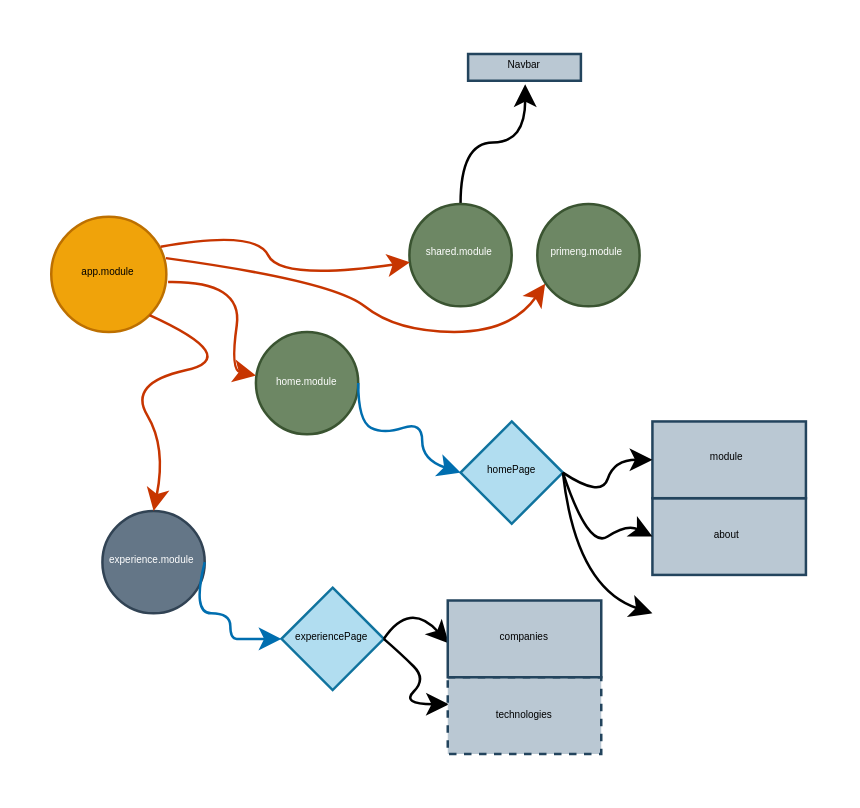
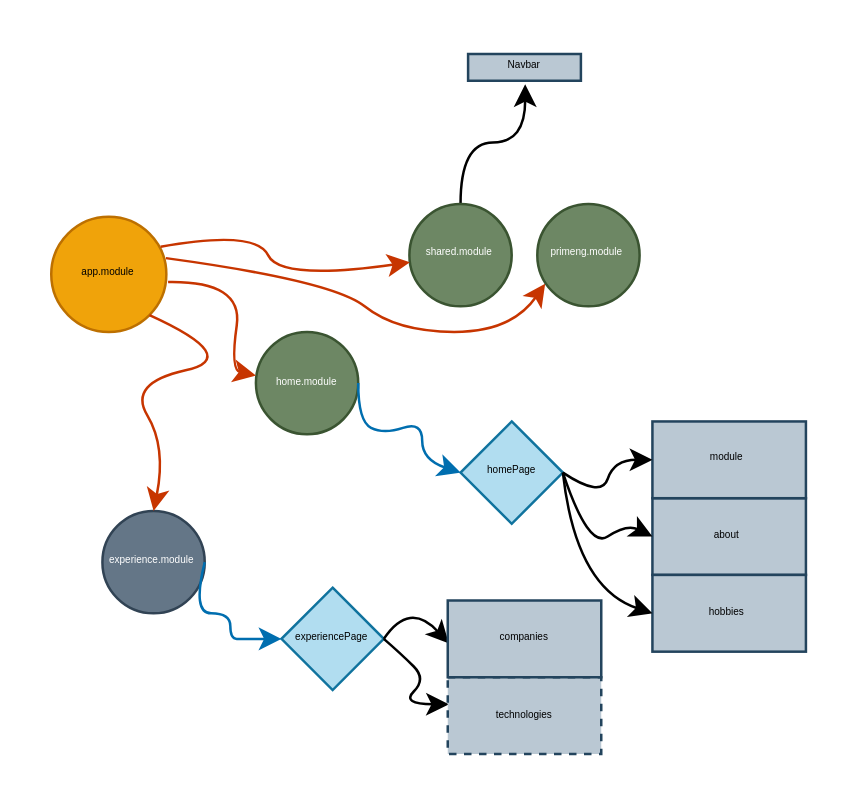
node "hobbies": added
